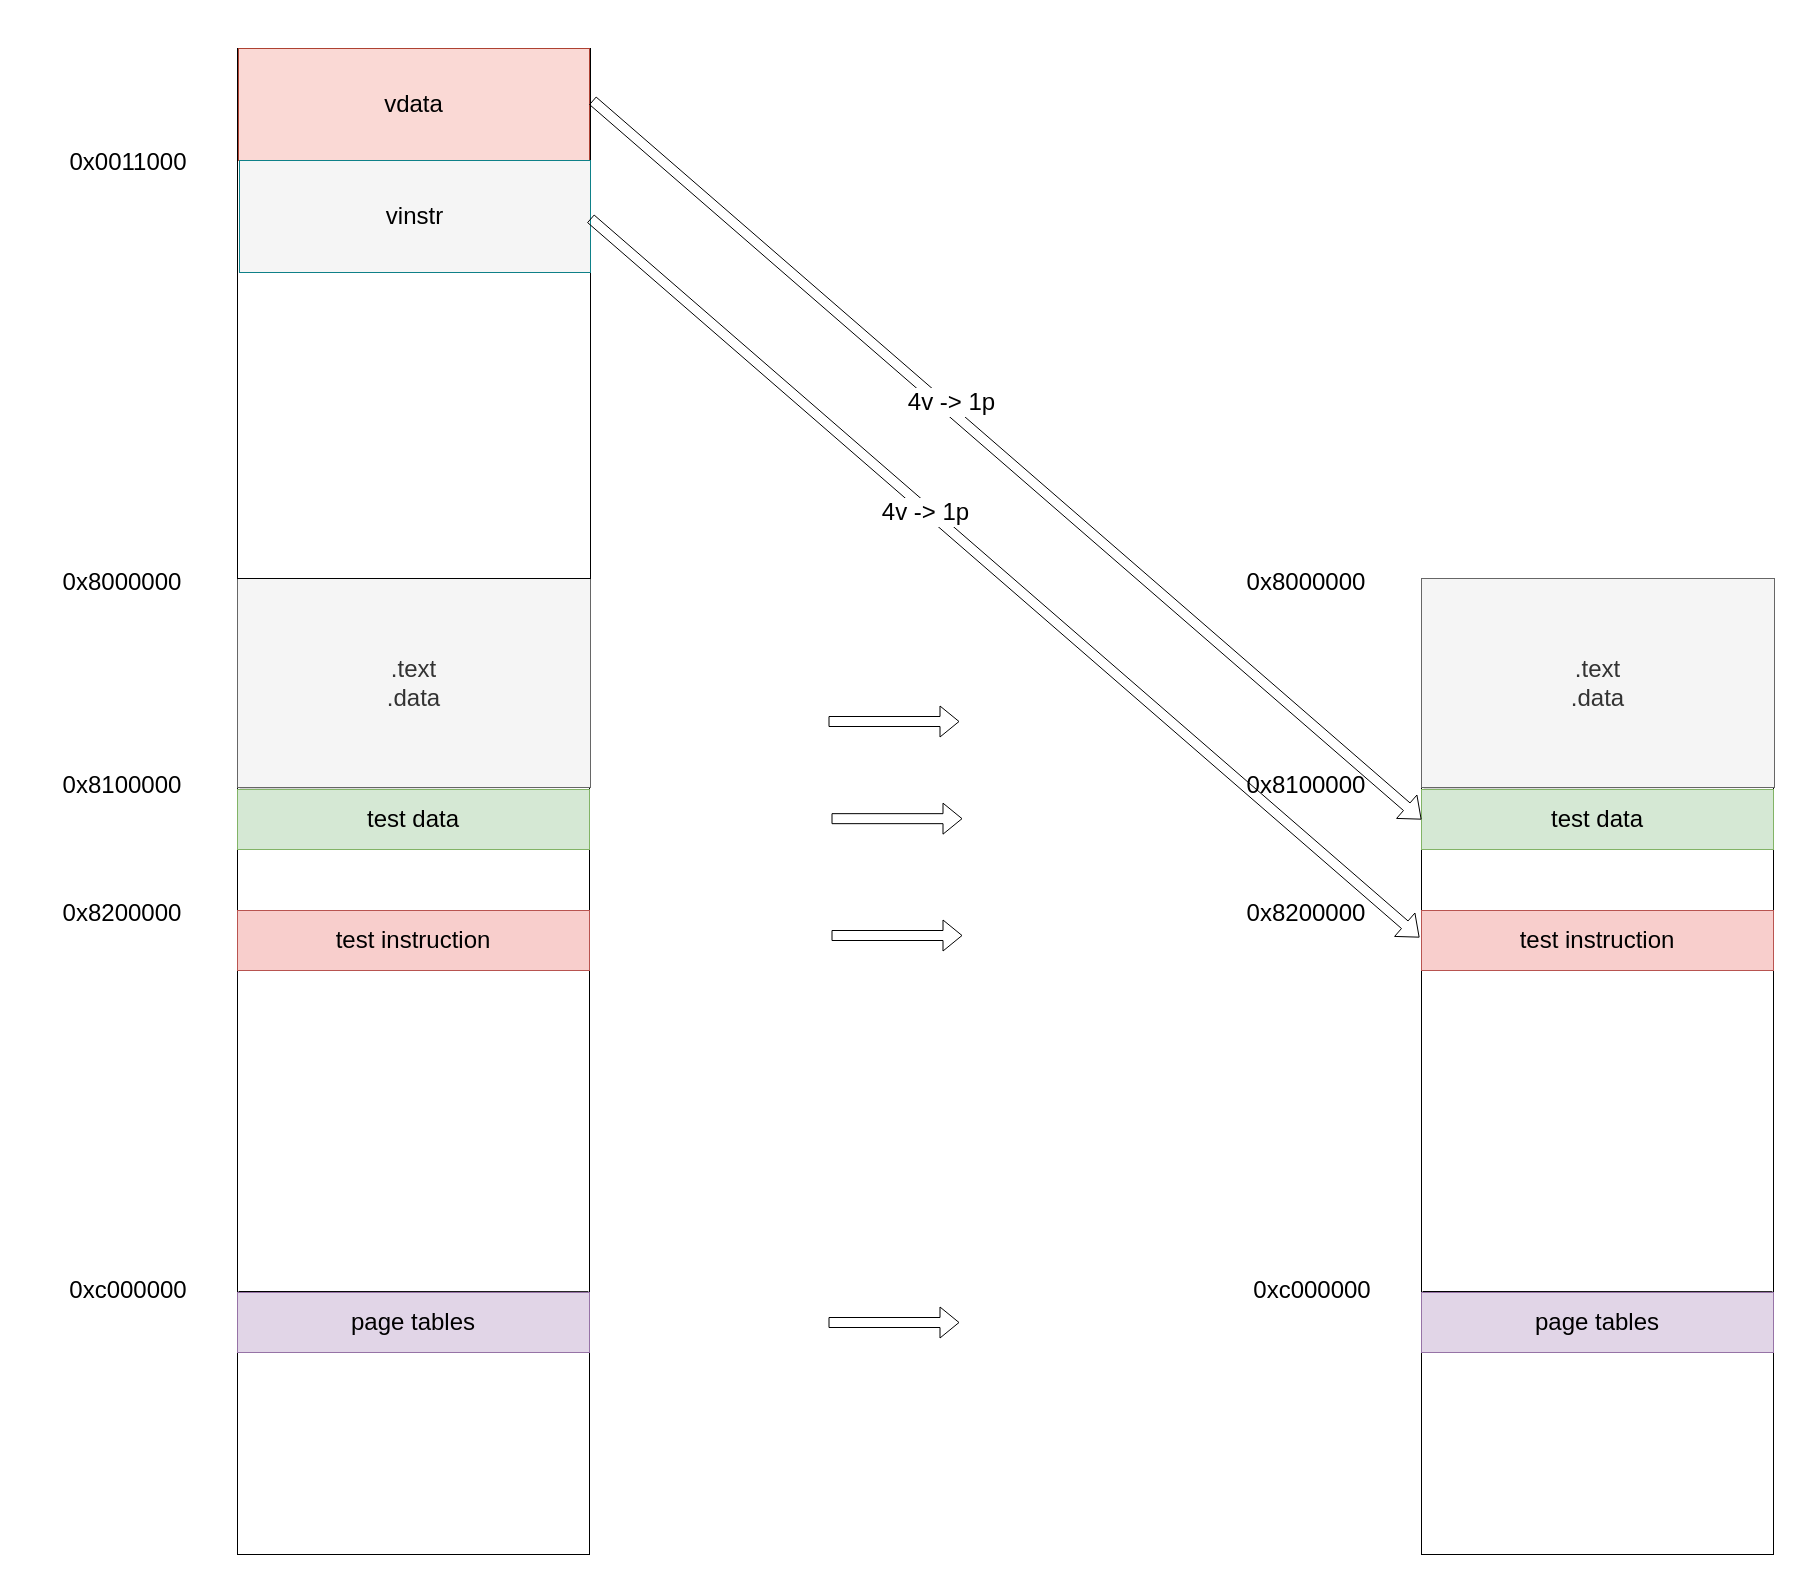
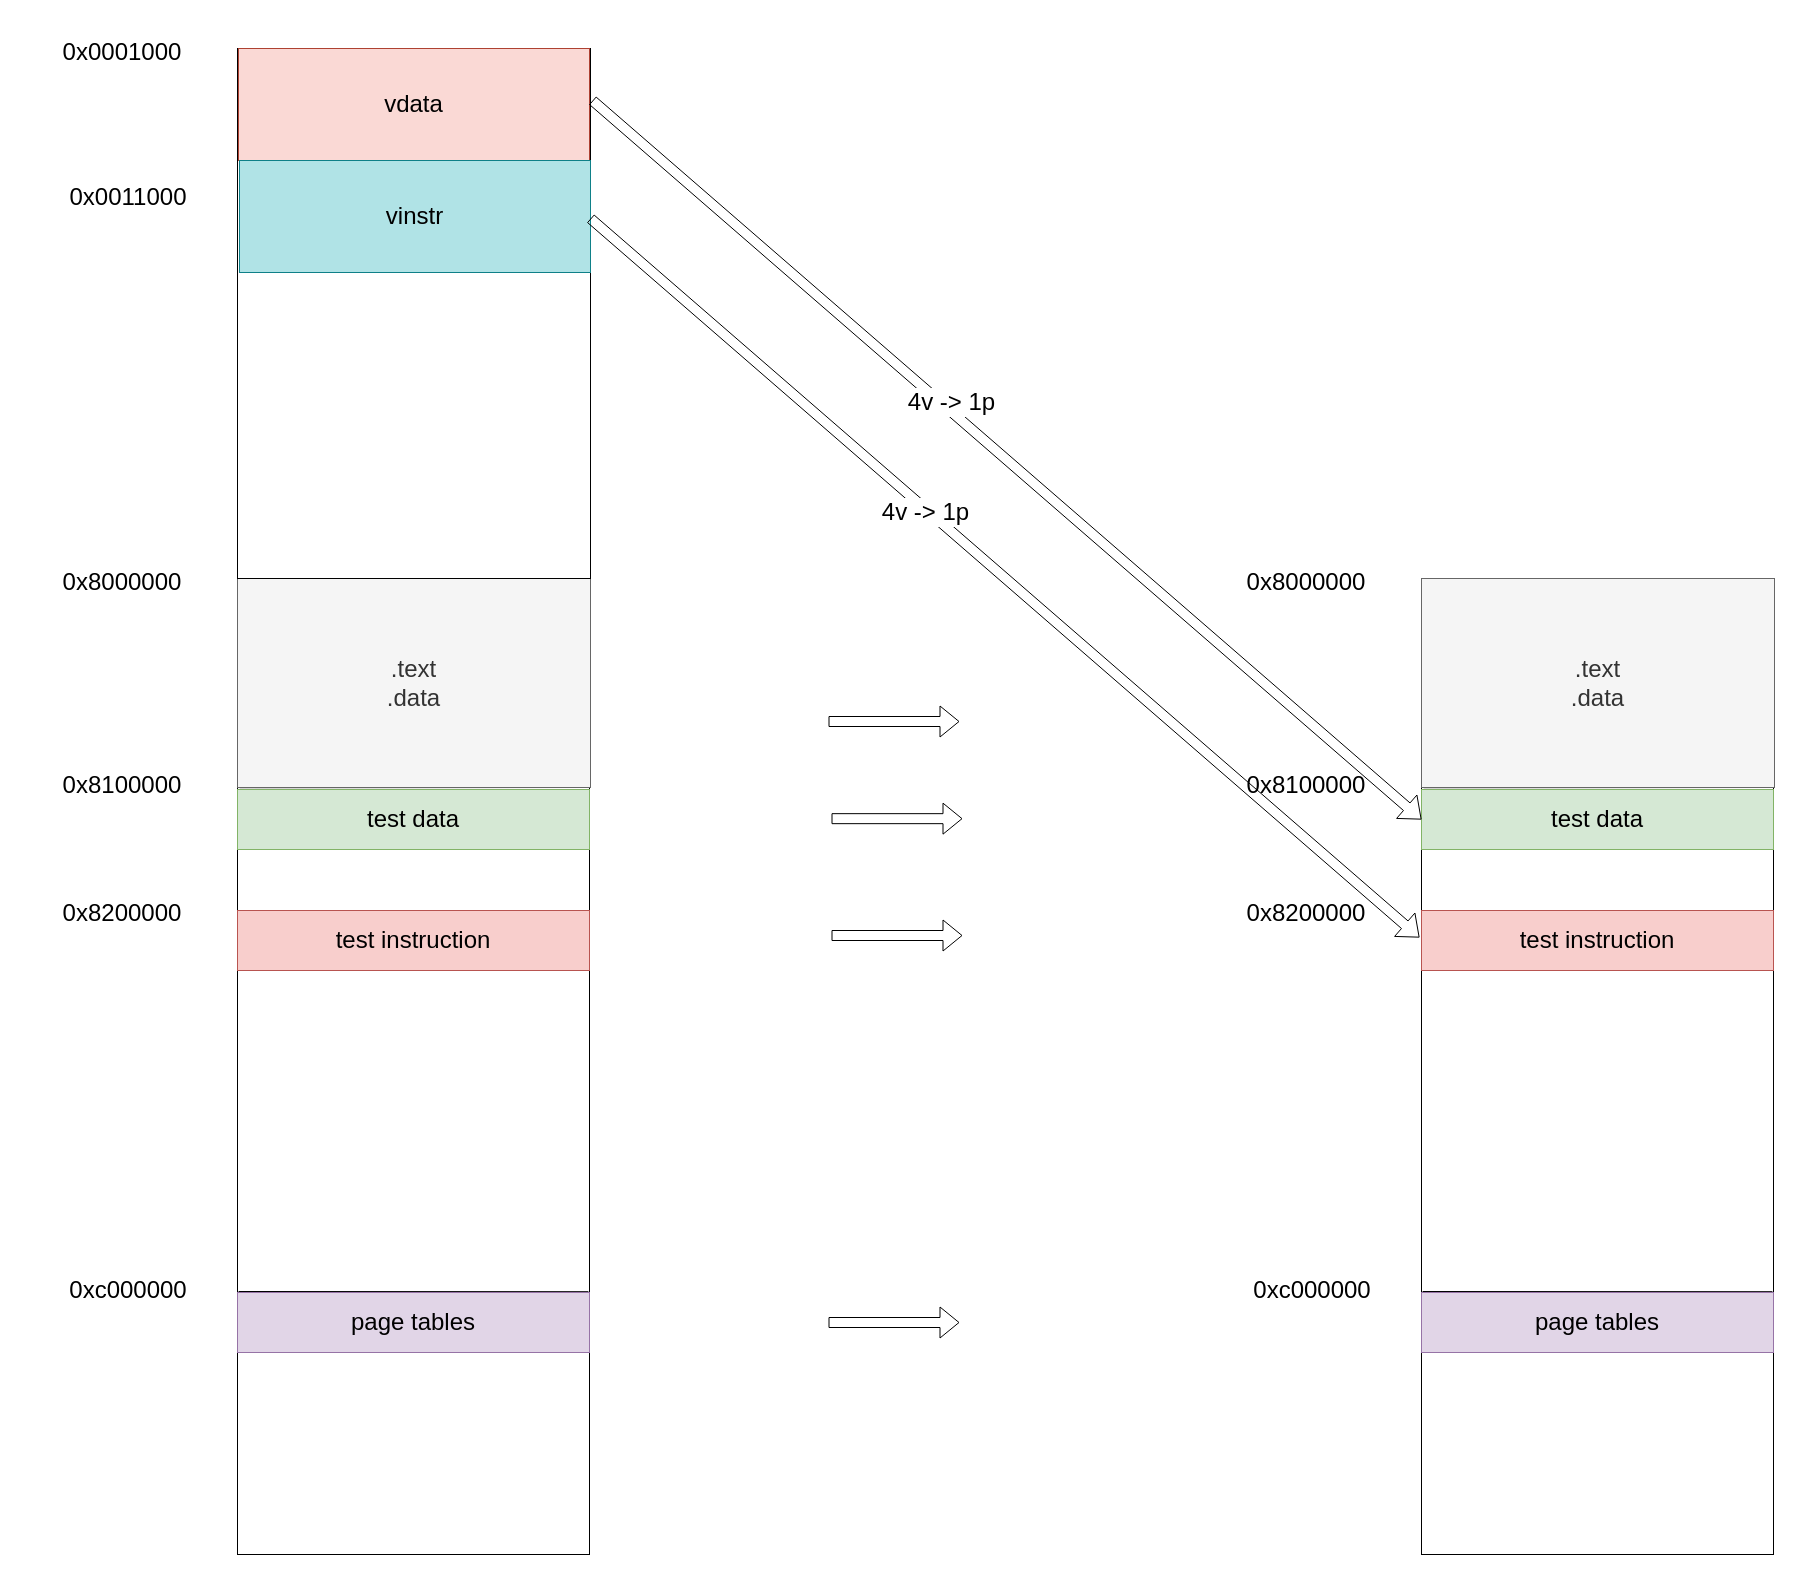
node "0x0001000": added
node "0x0011000": moved (129, 163) -> (129, 198)
node "vinstr": fillcolor #f5f5f5 -> #b0e3e6
